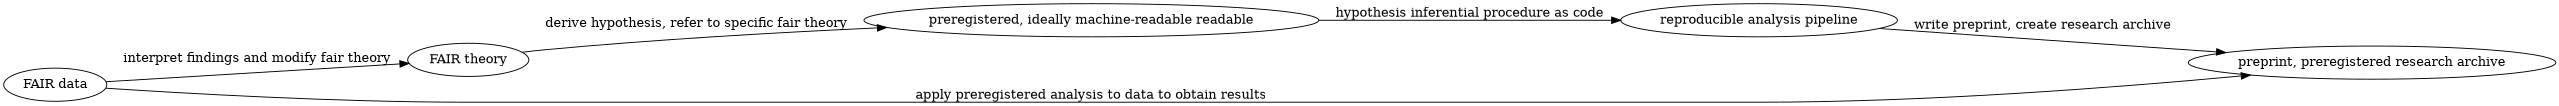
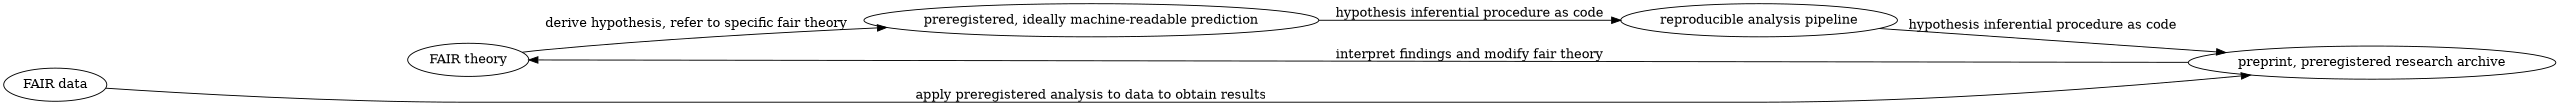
node "preregistered, ideally machine-readable readable": label "preregistered, ideally machine-readable readable" -> "preregistered, ideally machine-readable prediction"
edge "reproducible analysis pipeline" -> "preprint, preregistered research archive": label "write preprint, create research archive" -> "hypothesis inferential procedure as code"
edge "FAIR data" -> "FAIR theory": now "preprint, preregistered research archive" -> "FAIR theory"
